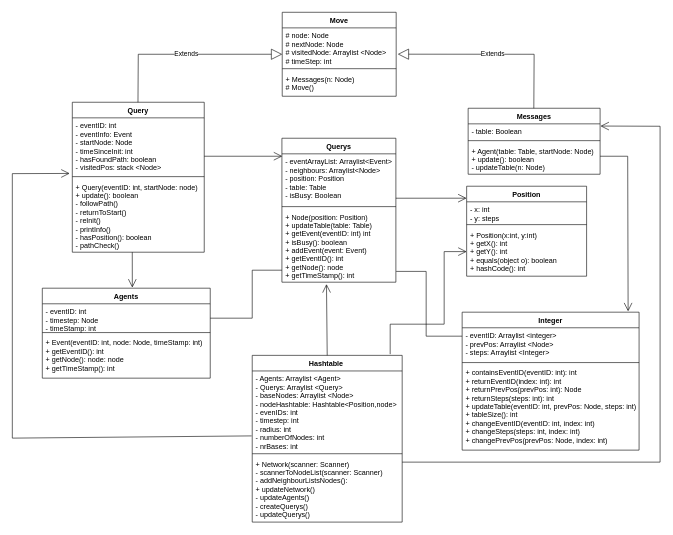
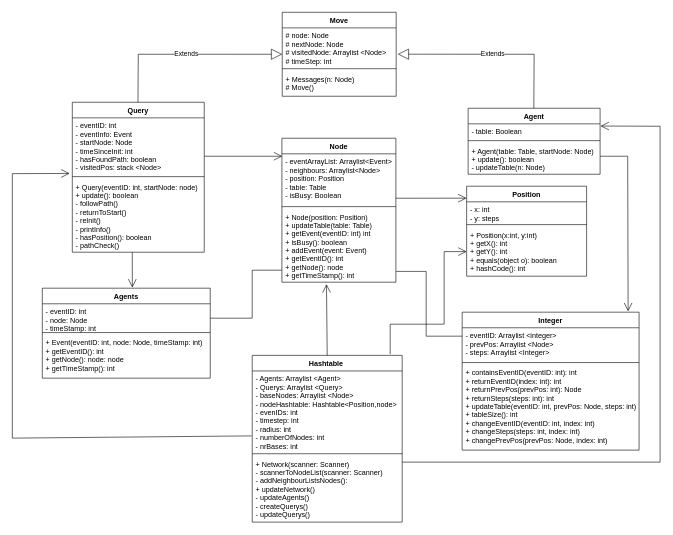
node "Messages": label "Messages" -> "Agent"
node "Querys": label "Querys" -> "Node"
node "- eventID: int - timestep: Node - timeStamp: int": label "- eventID: int - timestep: Node - timeStamp: int" -> "- eventID: int - node: Node - timeStamp: int"
